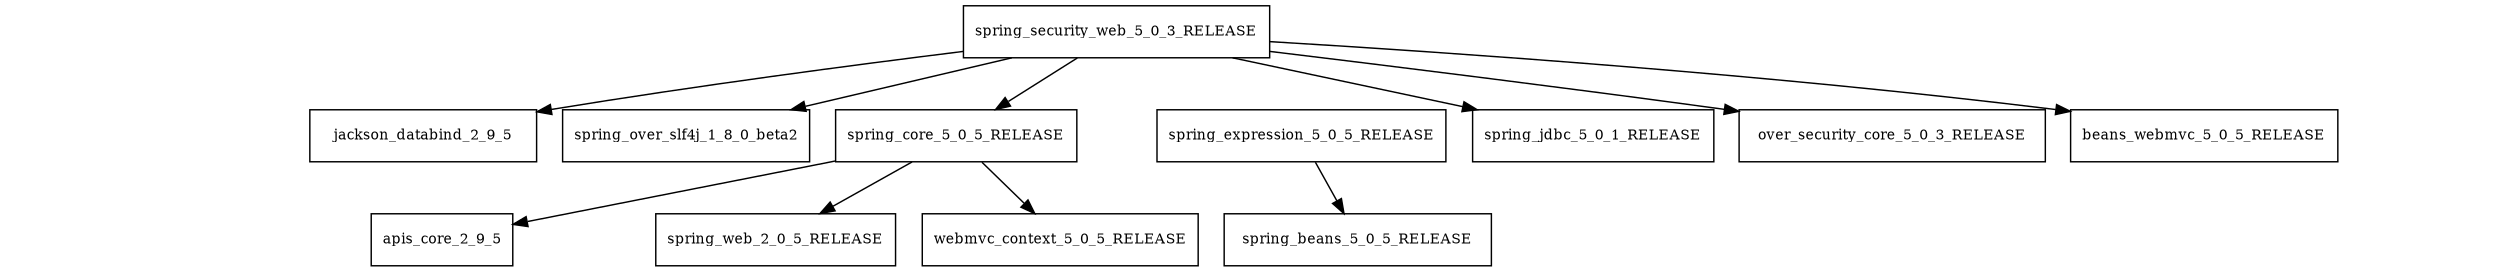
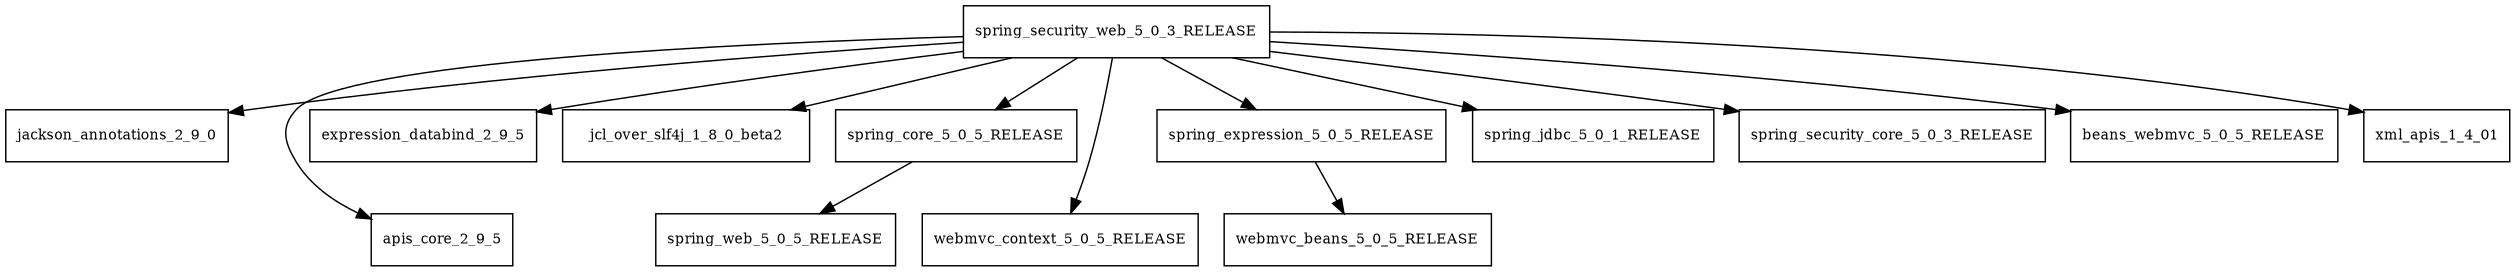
edge "spring_security_web_5_0_3_RELEASE" -> "spring_expression_5_0_5_RELEASE": added
node "jackson_annotations_2_9_0": added
node "jackson_databind_2_9_5": label "jackson_databind_2_9_5" -> "expression_databind_2_9_5"
node "spring_over_slf4j_1_8_0_beta2": label "spring_over_slf4j_1_8_0_beta2" -> "jcl_over_slf4j_1_8_0_beta2"
node "over_security_core_5_0_3_RELEASE": label "over_security_core_5_0_3_RELEASE" -> "spring_security_core_5_0_3_RELEASE"
node "xml_apis_1_4_01": added
edge "spring_core_5_0_5_RELEASE" -> "webmvc_context_5_0_5_RELEASE": now "spring_security_web_5_0_3_RELEASE" -> "webmvc_context_5_0_5_RELEASE"
edge "spring_core_5_0_5_RELEASE" -> "apis_core_2_9_5": now "spring_security_web_5_0_3_RELEASE" -> "apis_core_2_9_5"
node "spring_web_2_0_5_RELEASE": label "spring_web_2_0_5_RELEASE" -> "spring_web_5_0_5_RELEASE"
node "spring_beans_5_0_5_RELEASE": label "spring_beans_5_0_5_RELEASE" -> "webmvc_beans_5_0_5_RELEASE"
